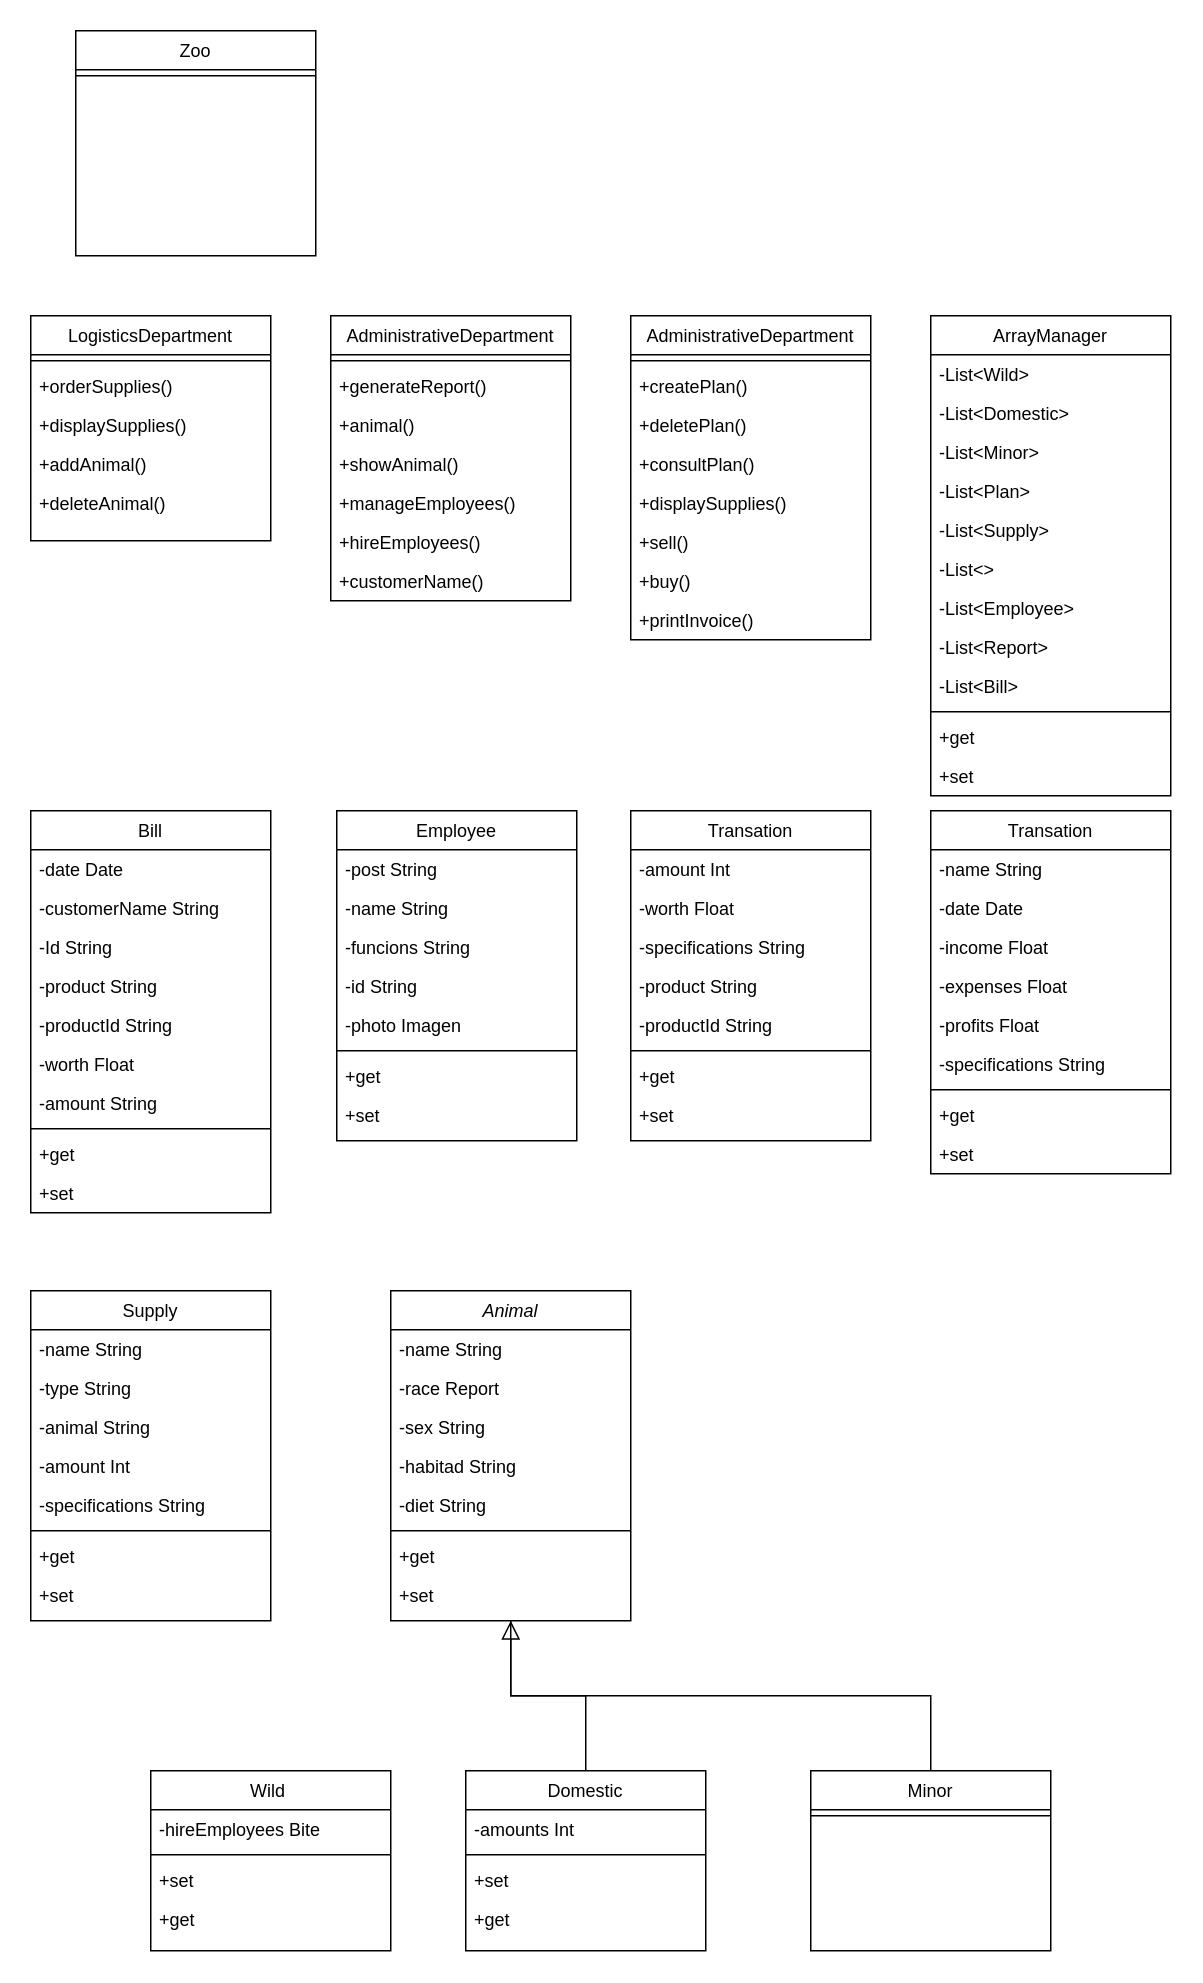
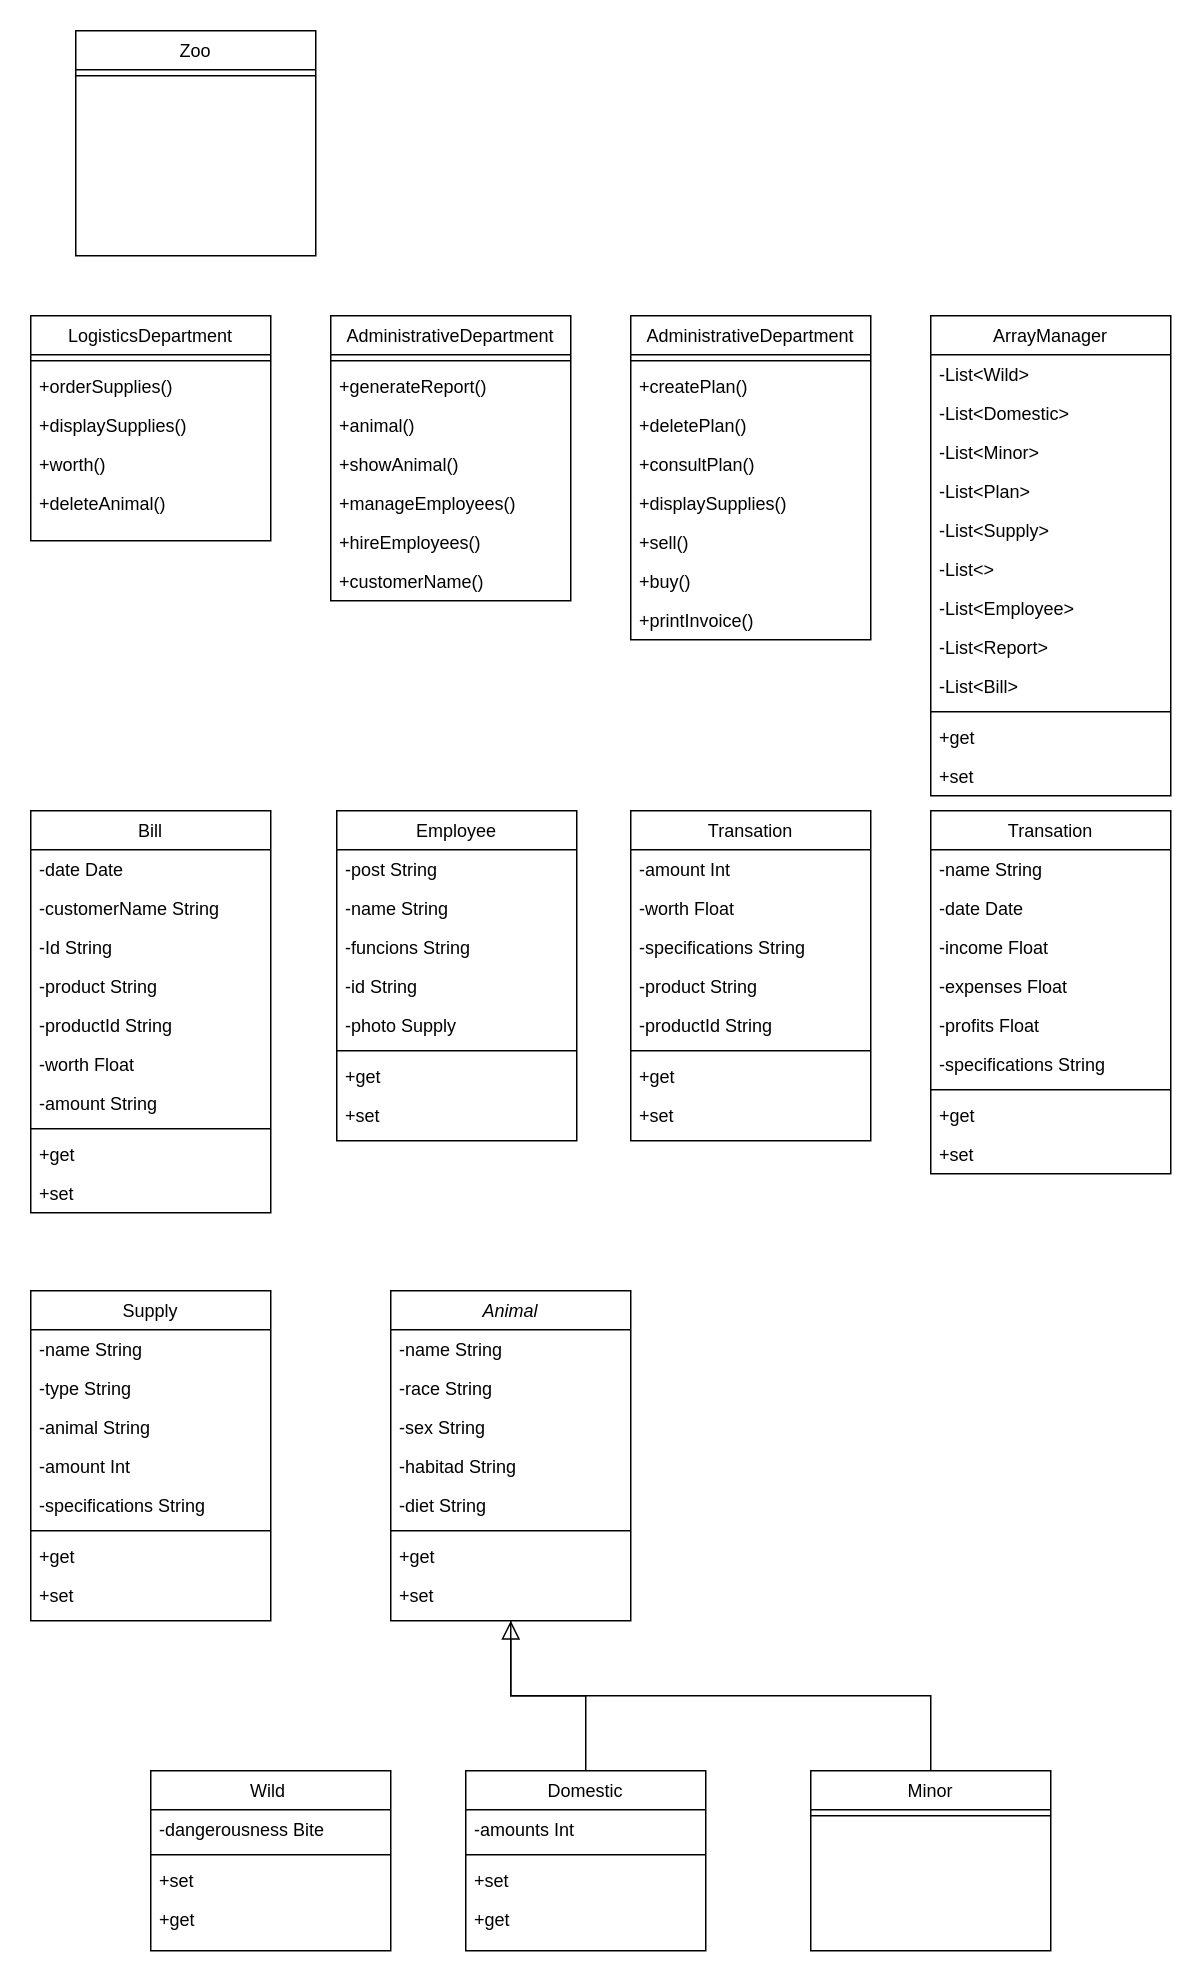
node "+addAnimal()": label "+addAnimal()" -> "+worth()"
node "-photo Imagen": label "-photo Imagen" -> "-photo Supply"
node "-race Report": label "-race Report" -> "-race String"
node "-hireEmployees Bite": label "-hireEmployees Bite" -> "-dangerousness Bite"
